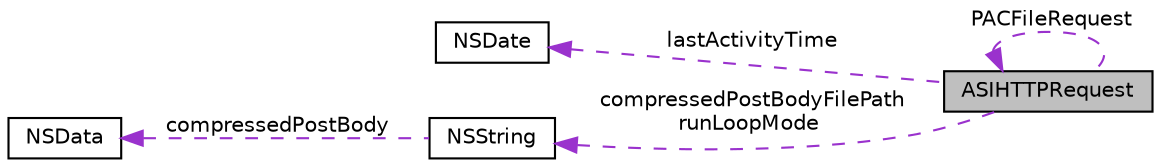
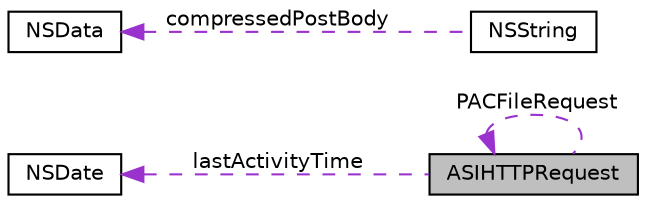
edge "ASIHTTPRequest" -> "NSString": removed, label "compressedPostBodyFilePath runLoopMode"
